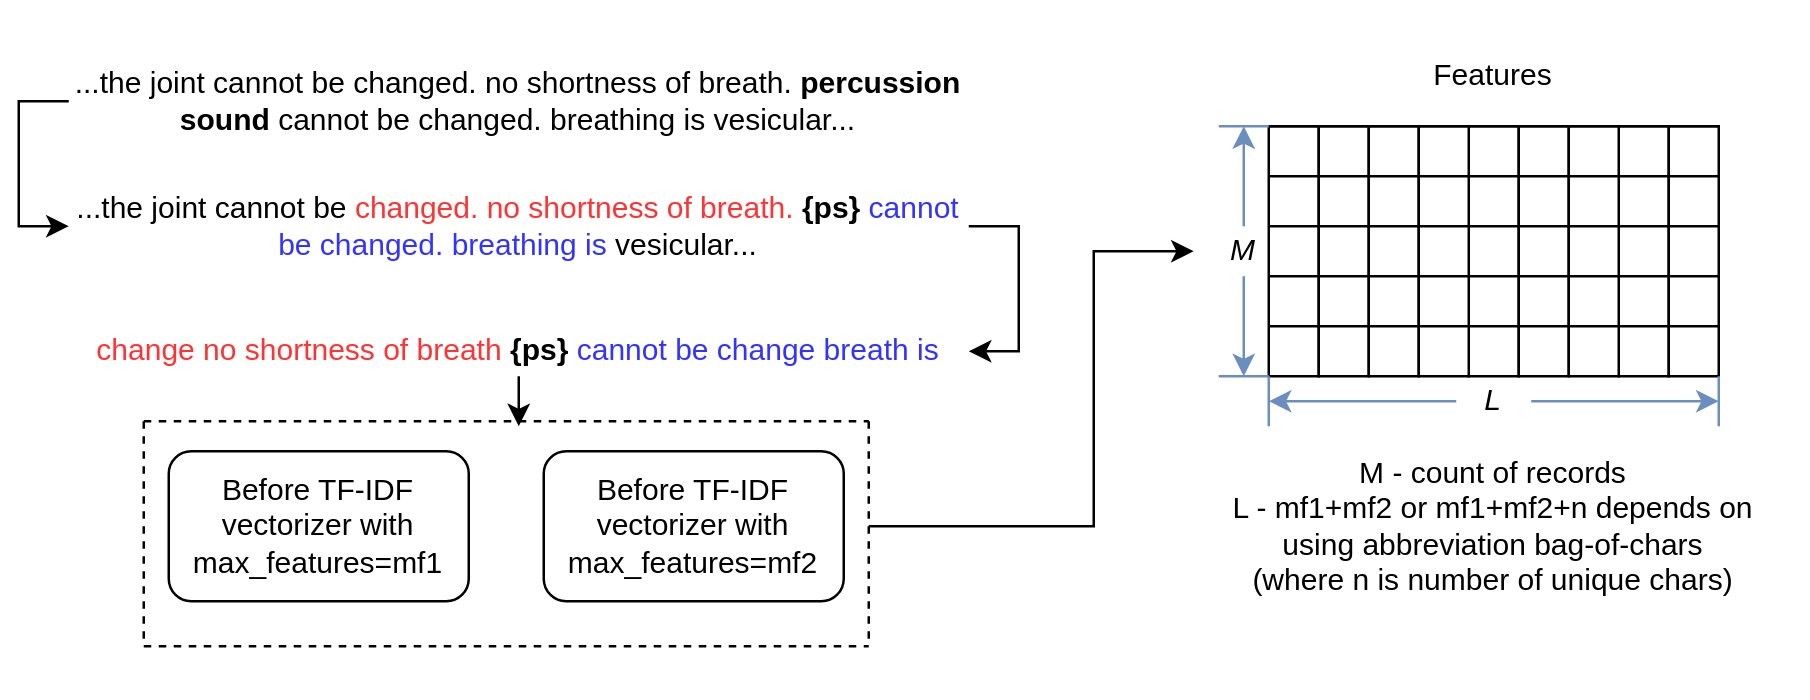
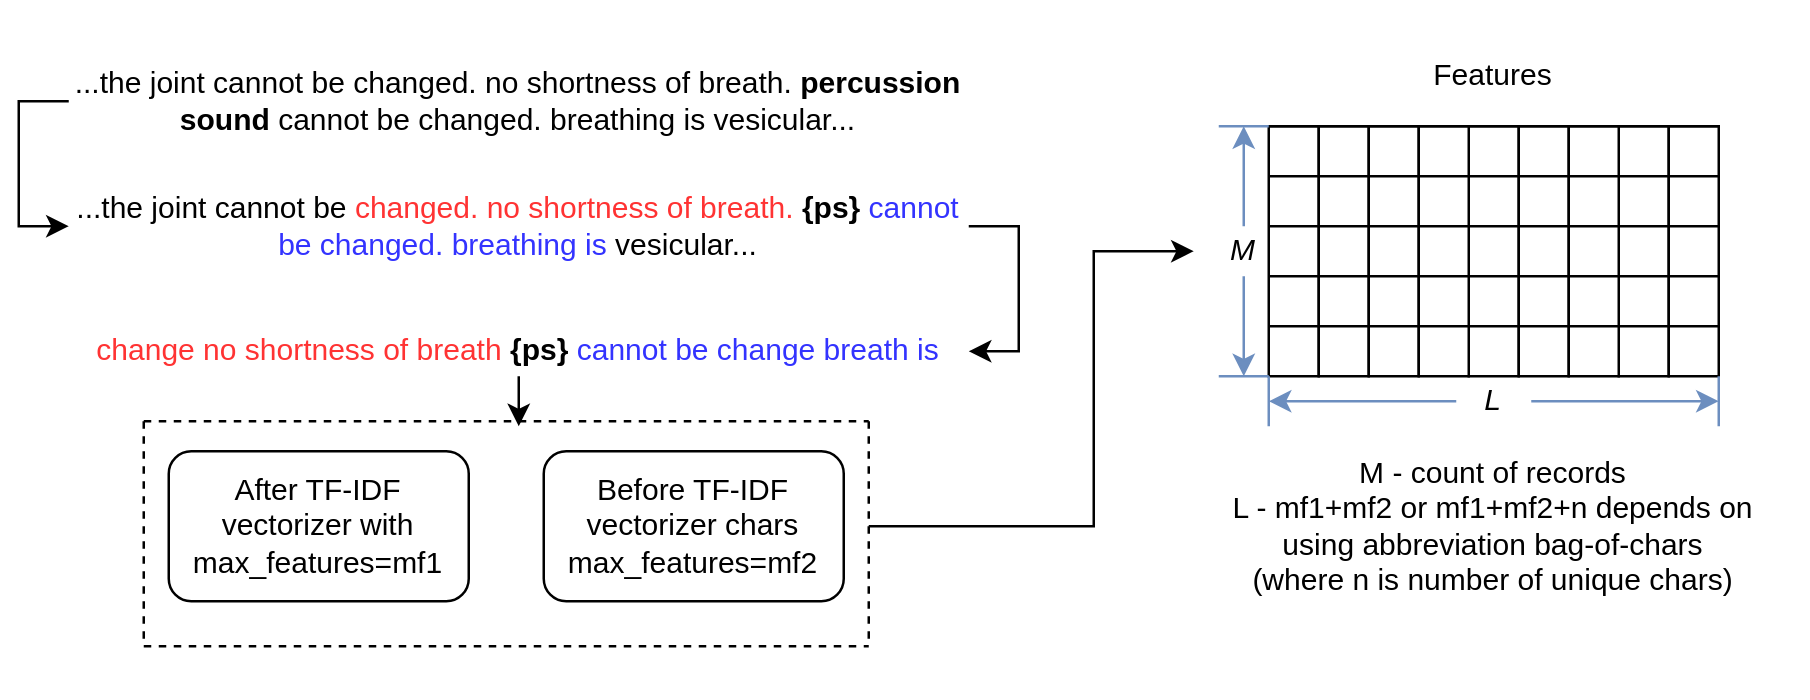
node "Before TF-IDF vectorizer with max_features=mf1": label "Before TF-IDF vectorizer with max_features=mf1" -> "After TF-IDF vectorizer with max_features=mf1"
node "Before TF-IDF vectorizer with max_features=mf2": label "Before TF-IDF vectorizer with max_features=mf2" -> "Before TF-IDF vectorizer chars max_features=mf2"
